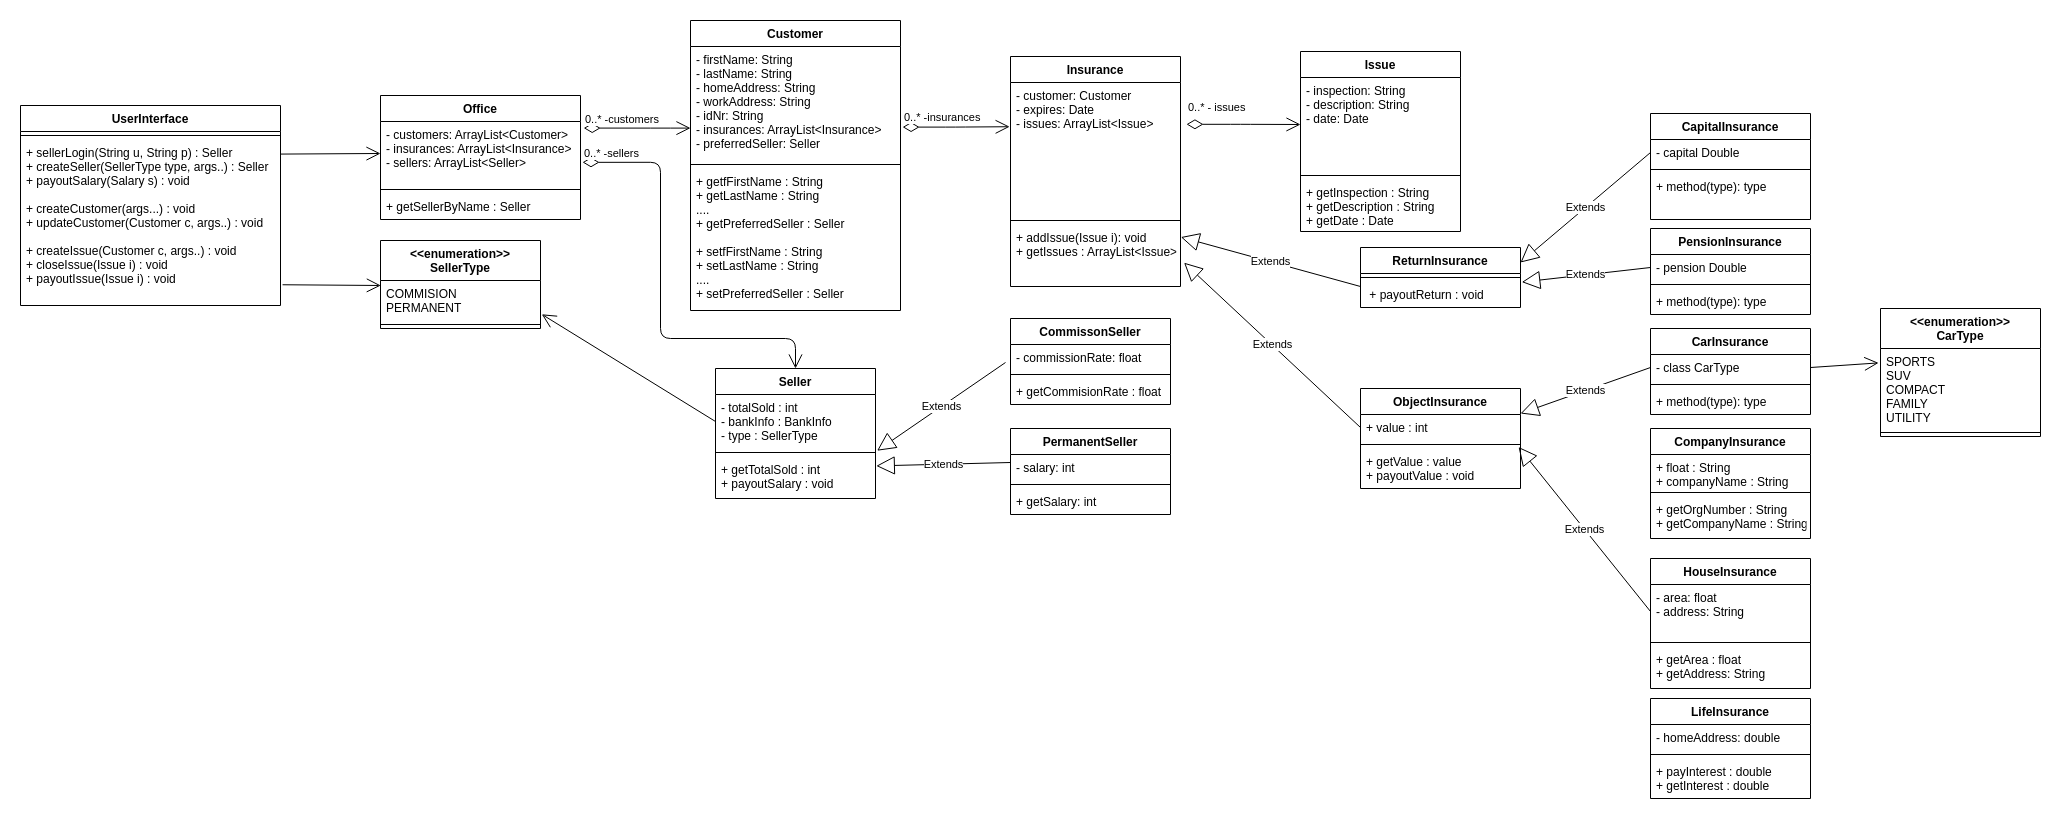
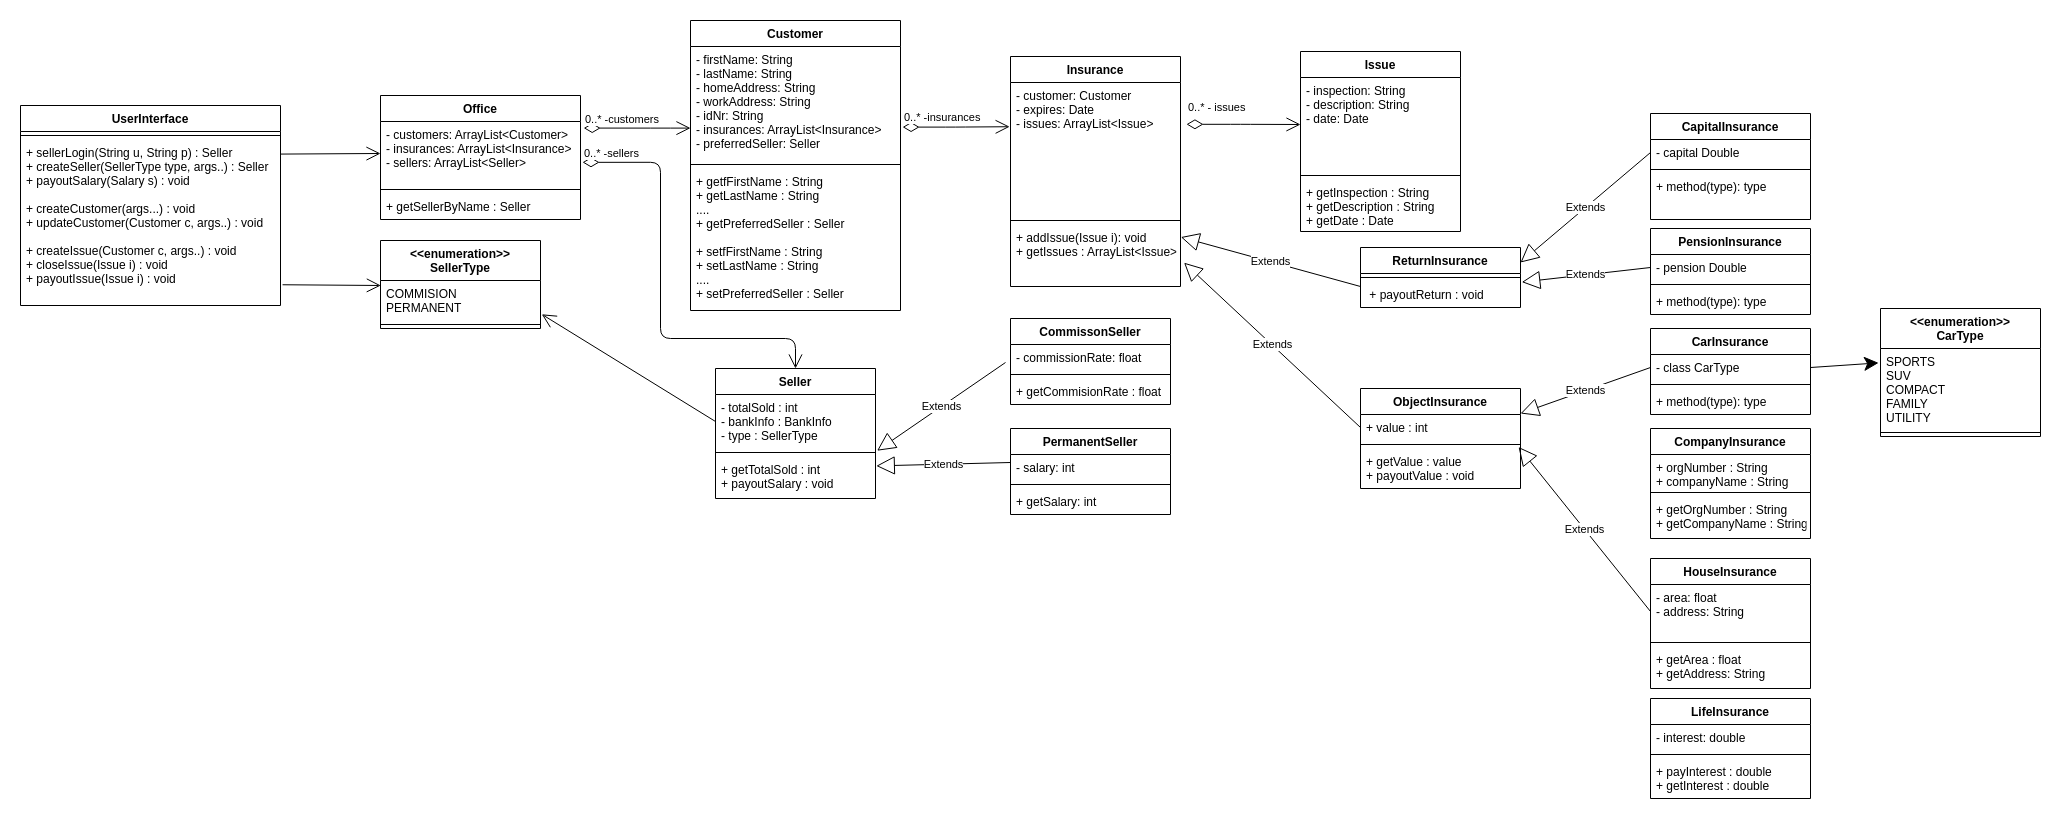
edge "- class CarType" -> "SPORTS SUV COMPACT FAMILY UTILITY": arrowhead open -> classic
node "+ float : String + companyName : String": label "+ float : String + companyName : String" -> "+ orgNumber : String + companyName : String"
node "- homeAddress: double": label "- homeAddress: double" -> "- interest: double"
